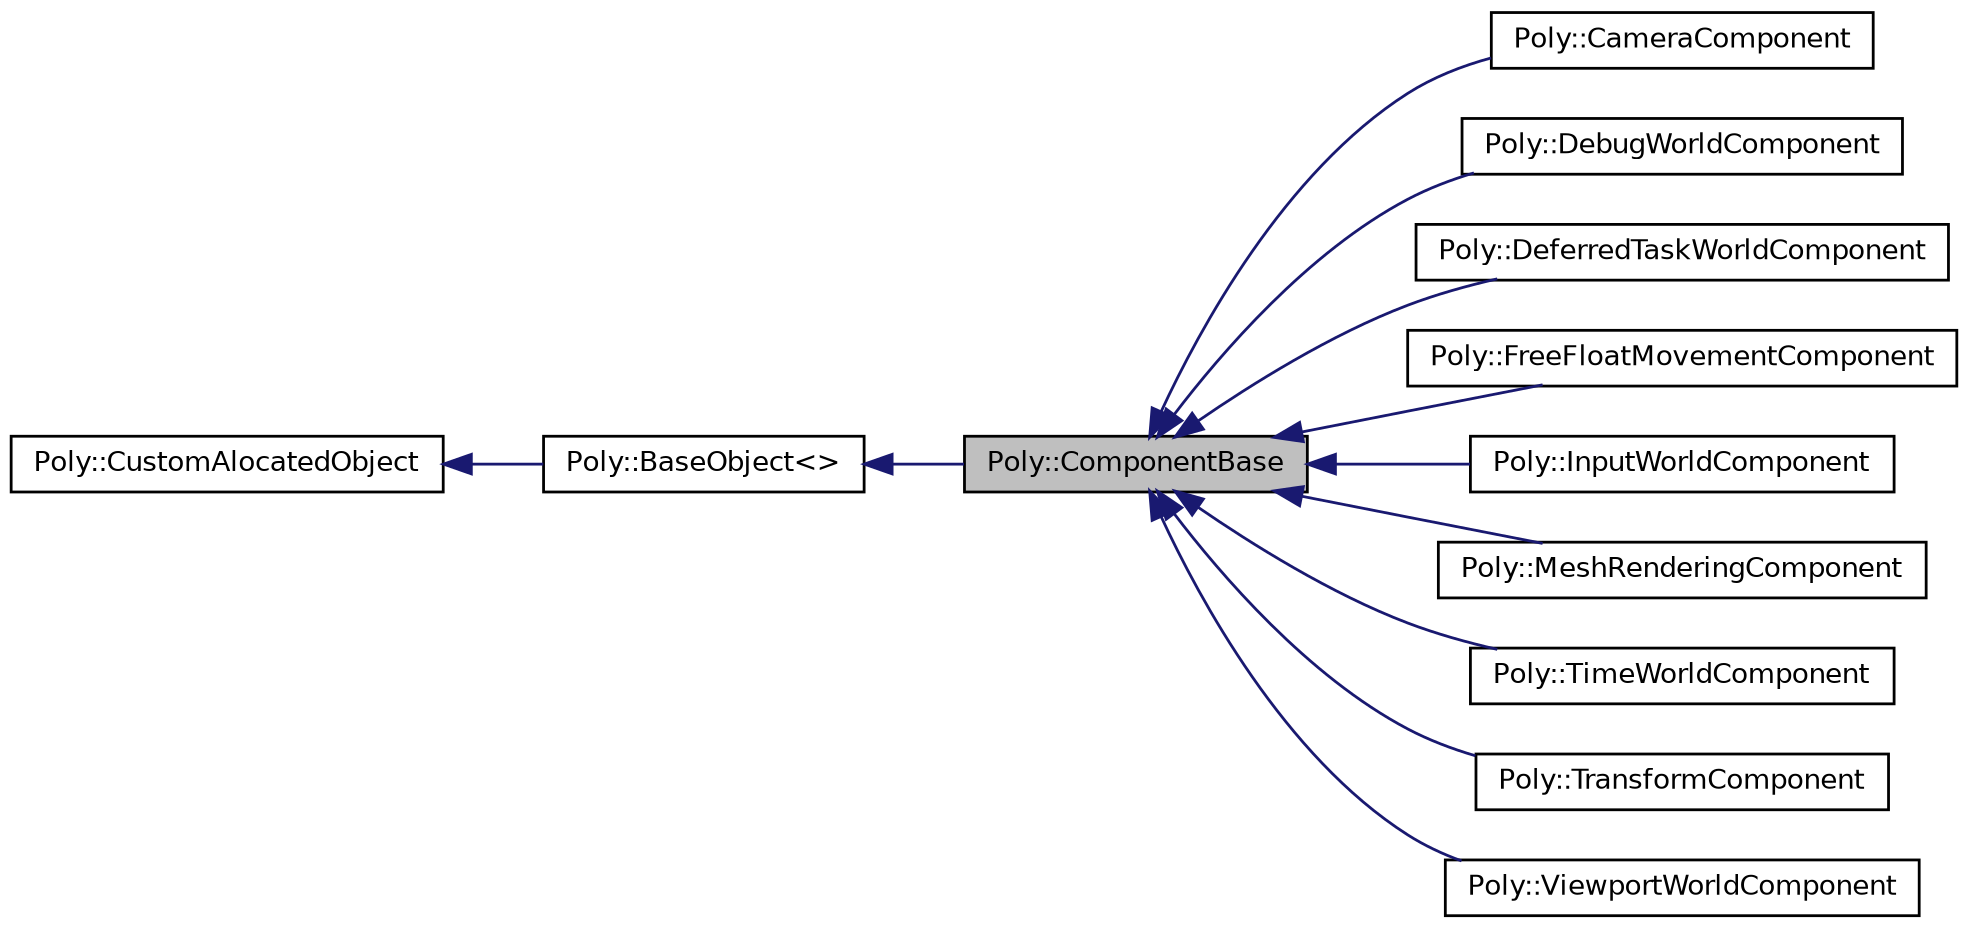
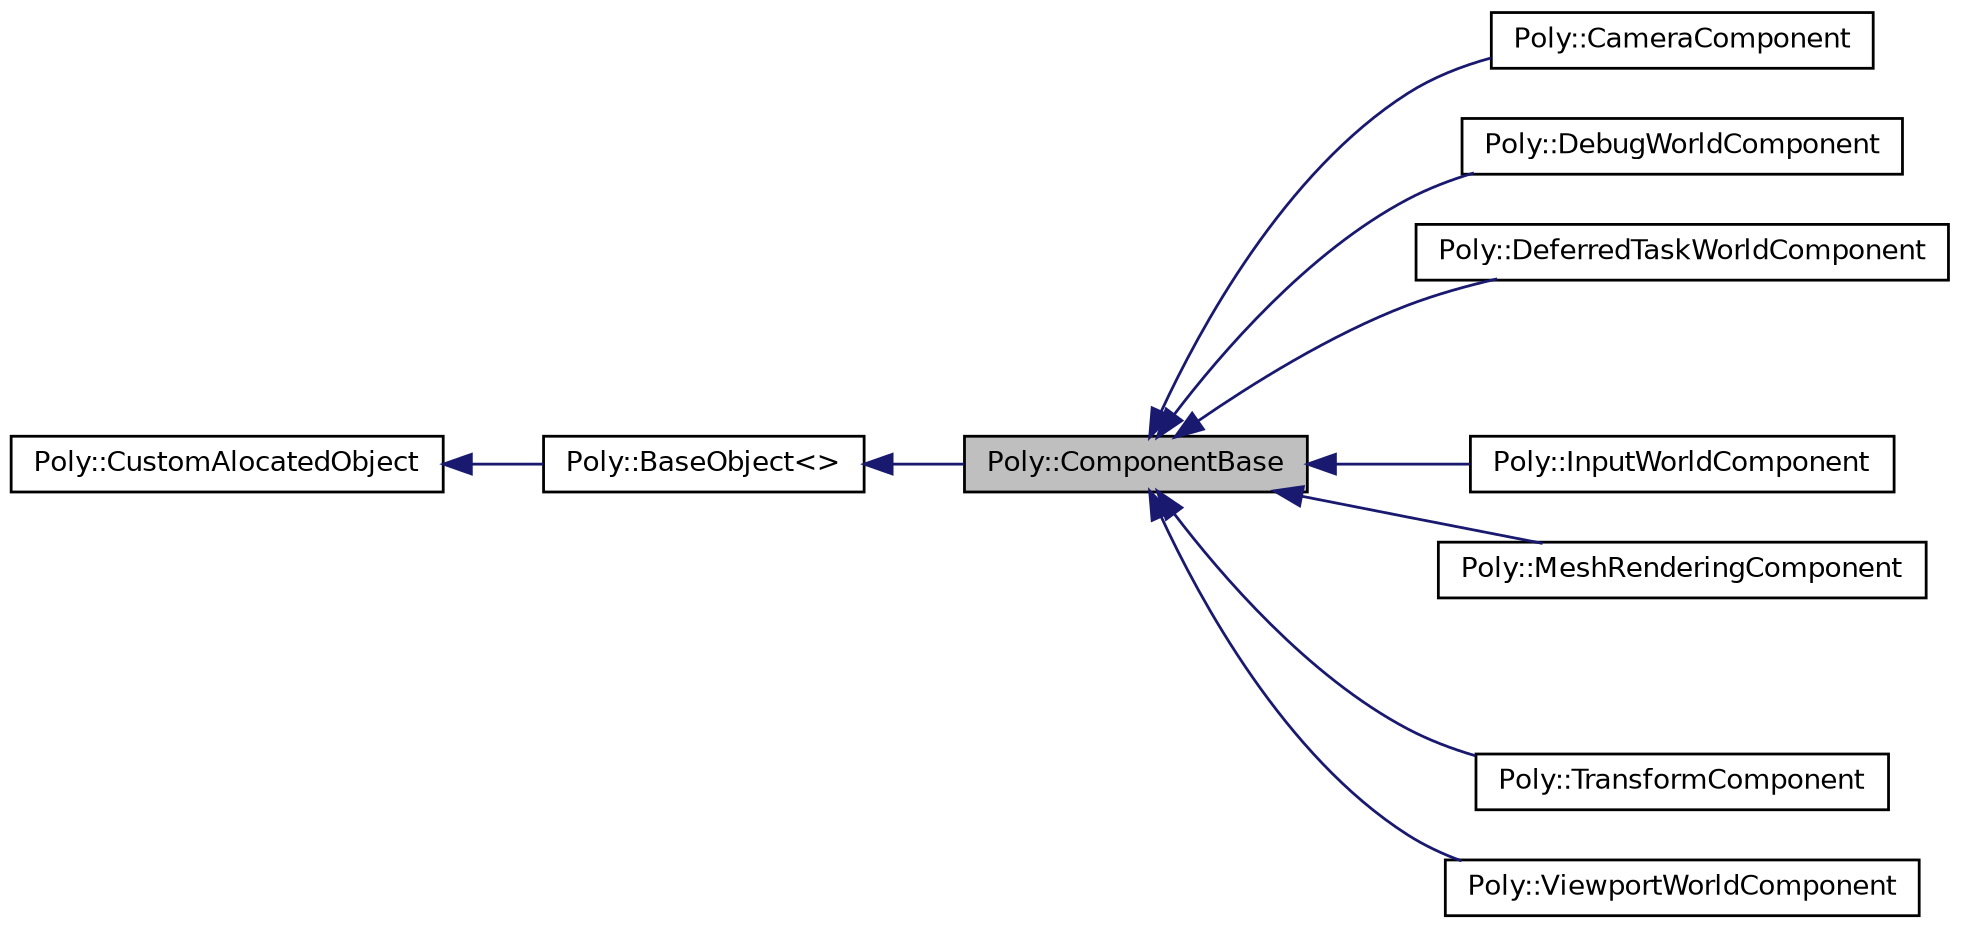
node "Poly::FreeFloatMovementComponent": removed
node "Poly::TimeWorldComponent": removed
